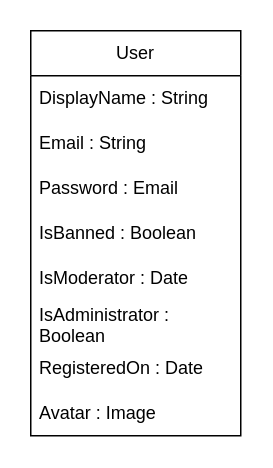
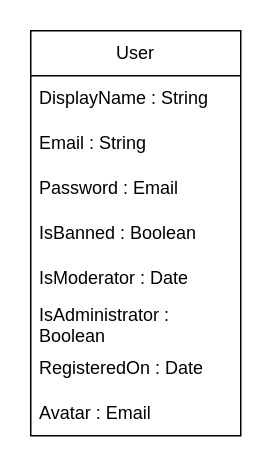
node "Avatar : Image": label "Avatar : Image" -> "Avatar : Email"
